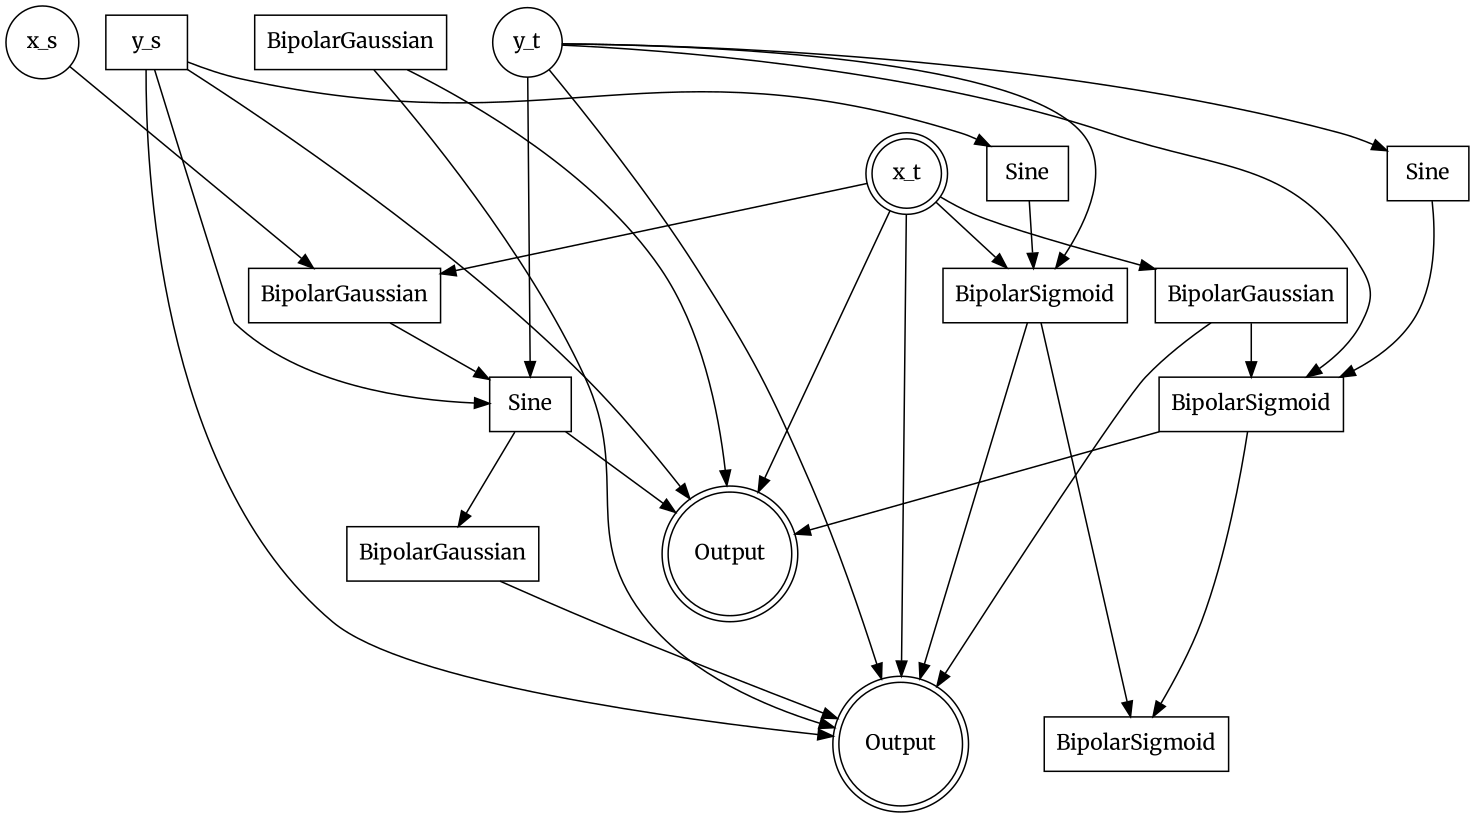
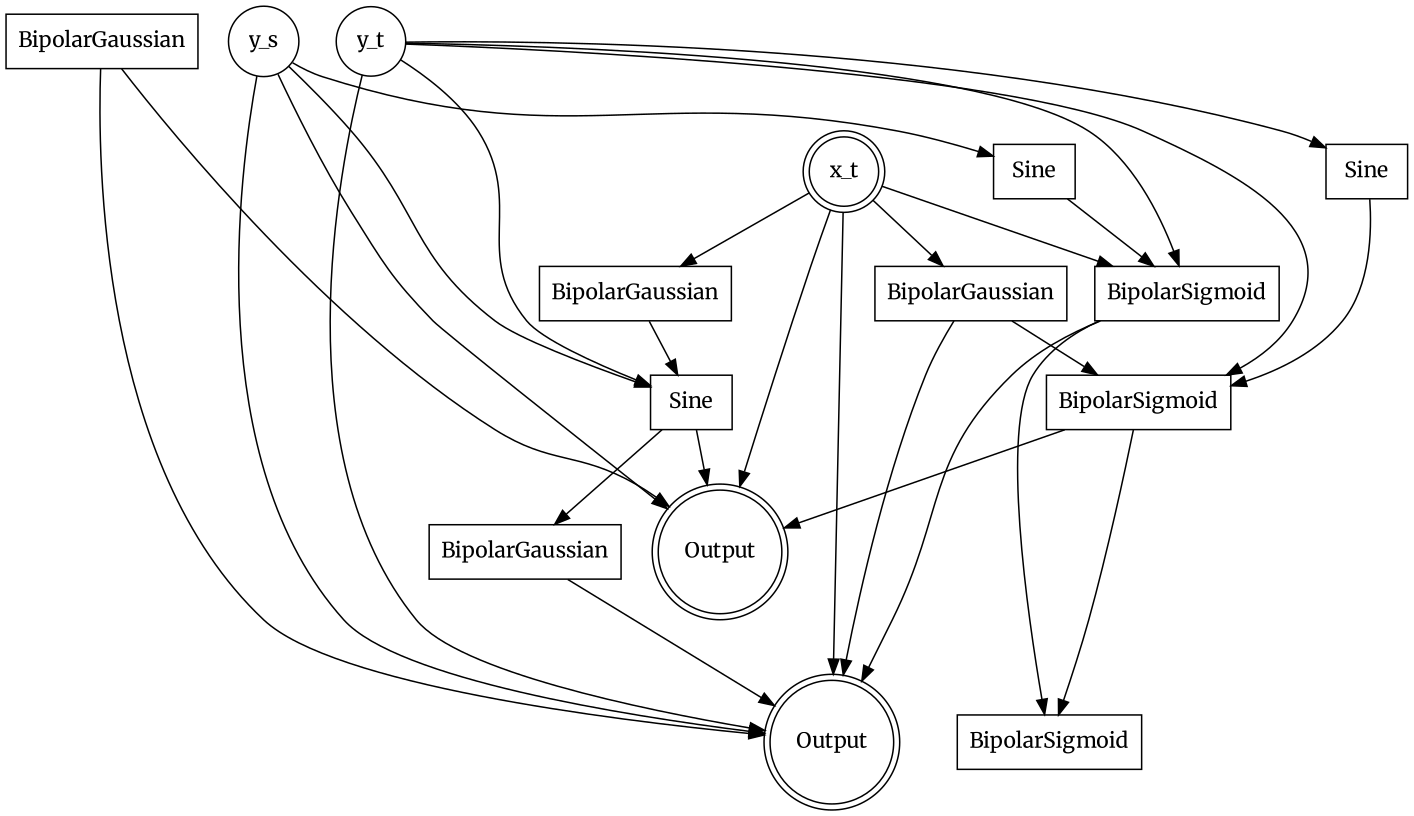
node "x_s": removed
node "y_s": shape box -> circle
